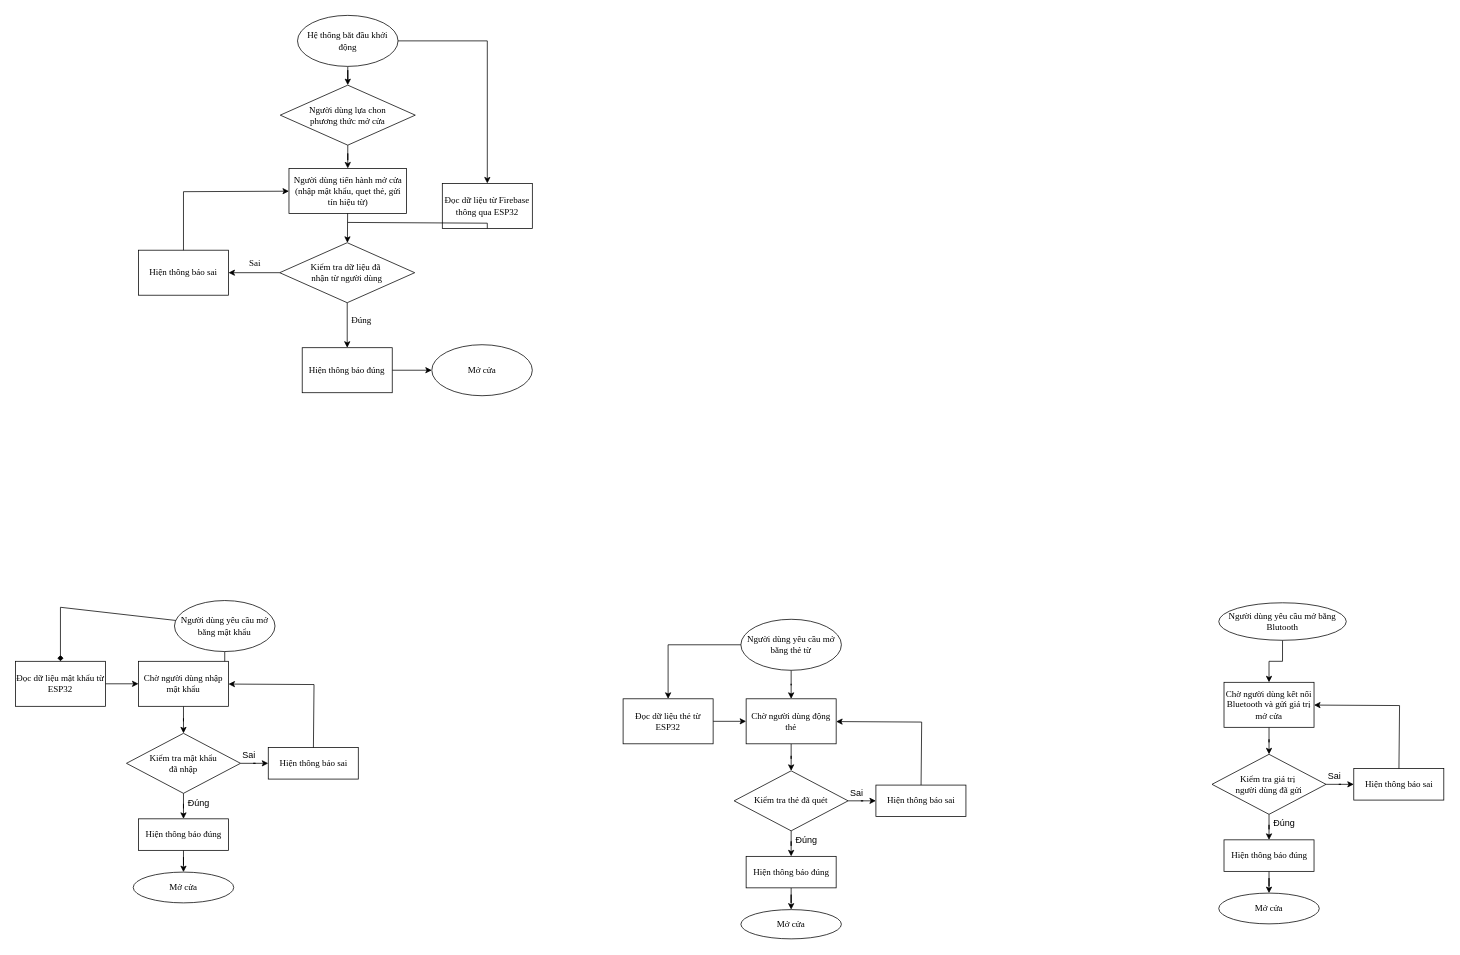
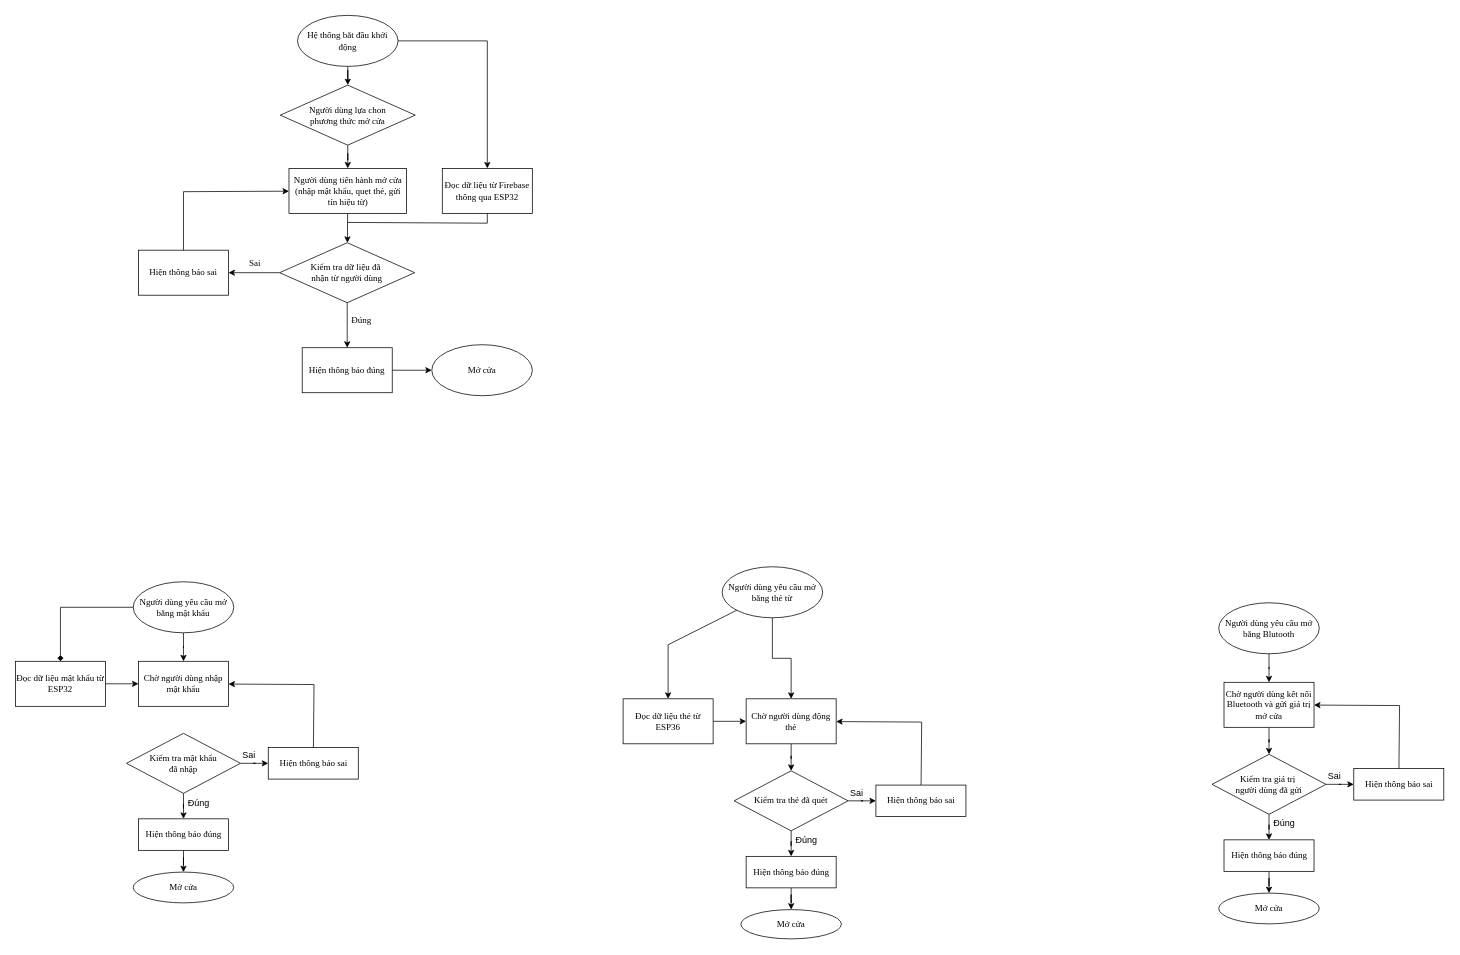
node "Đọc dữ liệu từ Firebase thông qua ESP32": moved (487, 206) -> (487, 191)
node "Người dùng yêu cầu mở bằng Blutooth": size 128x38 -> 101x51
node "Người dùng yêu cầu mở bằng mật khẩu": moved (225, 626) -> (183, 607)
node "Người dùng yêu cầu mở bằng thẻ từ": moved (791, 645) -> (772, 592)
edge "Chờ người dùng nhập mật khẩu" -> "Kiểm tra mật khẩu đã nhập": removed
node "Đọc dữ liệu thẻ từ ESP32": label "Đọc dữ liệu thẻ từ ESP32" -> "Đọc dữ liệu thẻ từ ESP36"
